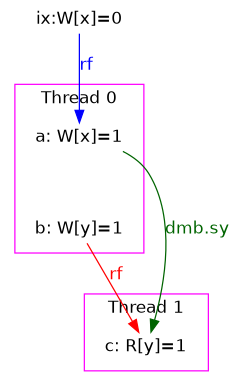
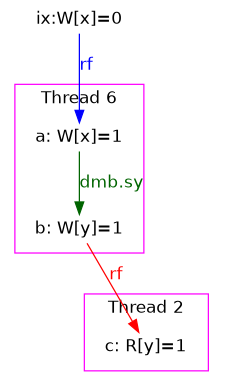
cluster "Thread 0": label "Thread 0" -> "Thread 6"
edge "a: W[x]=1" -> "c: R[y]=1": now "a: W[x]=1" -> "b: W[y]=1"
cluster "Thread 1": label "Thread 1" -> "Thread 2"
